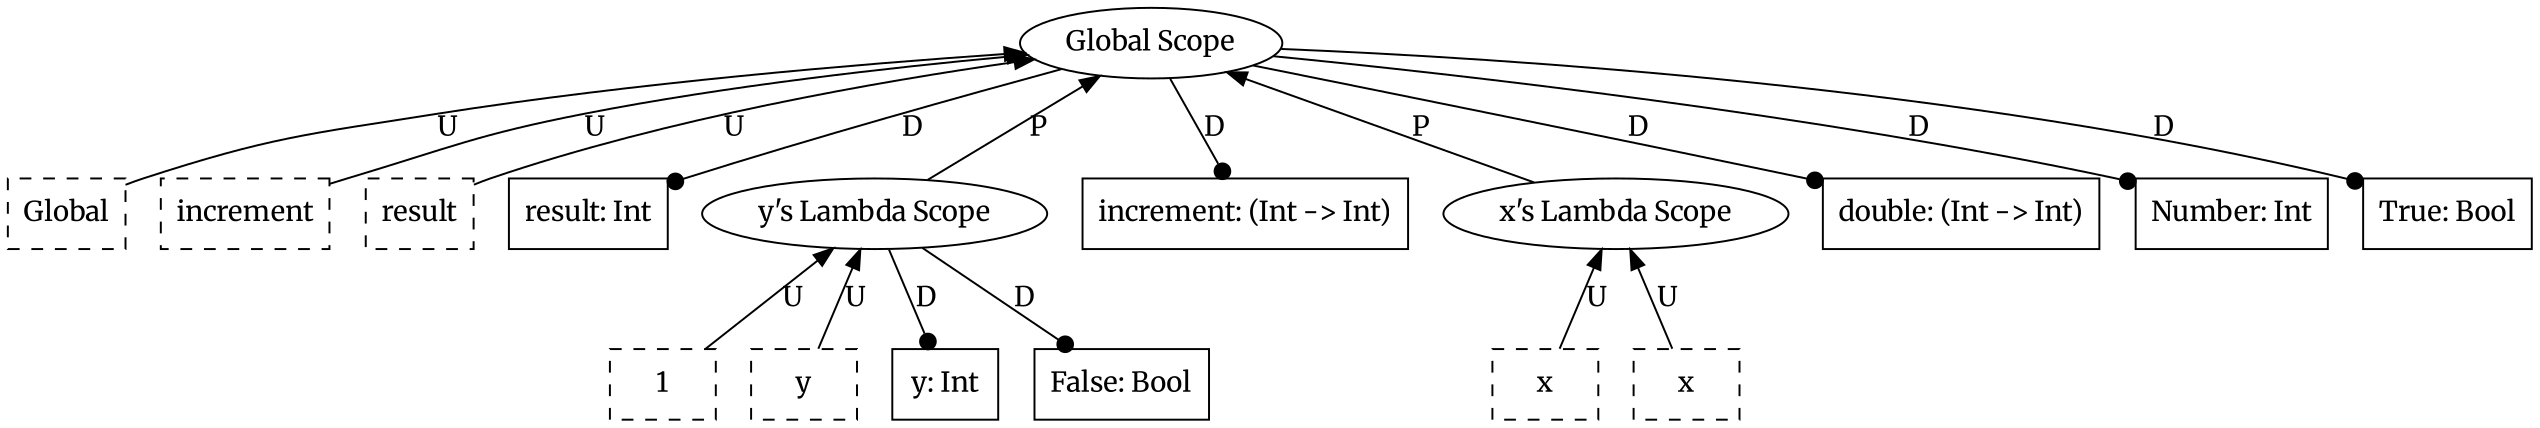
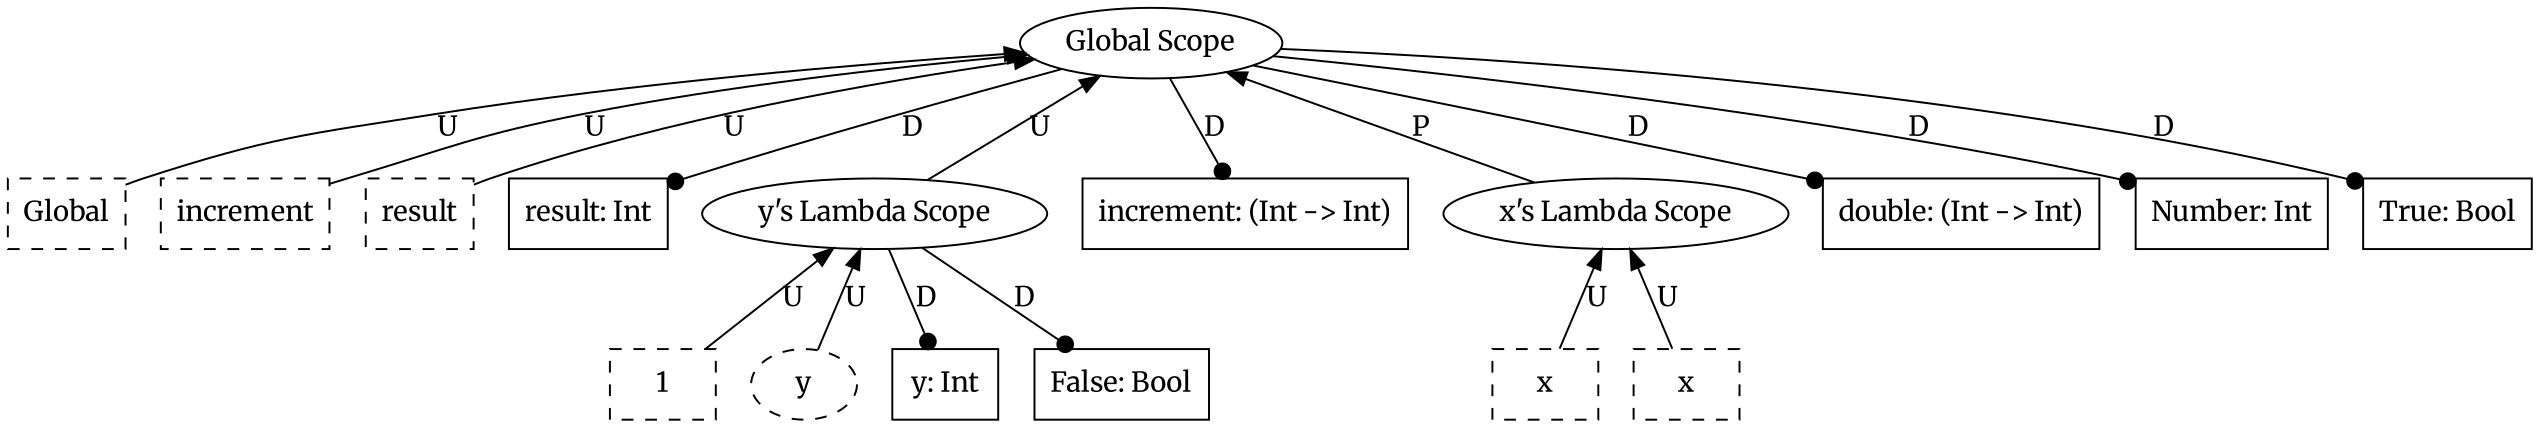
edge "Global Scope" -- "y's Lambda Scope": label "P" -> "U"
node "y": shape box -> ellipse
